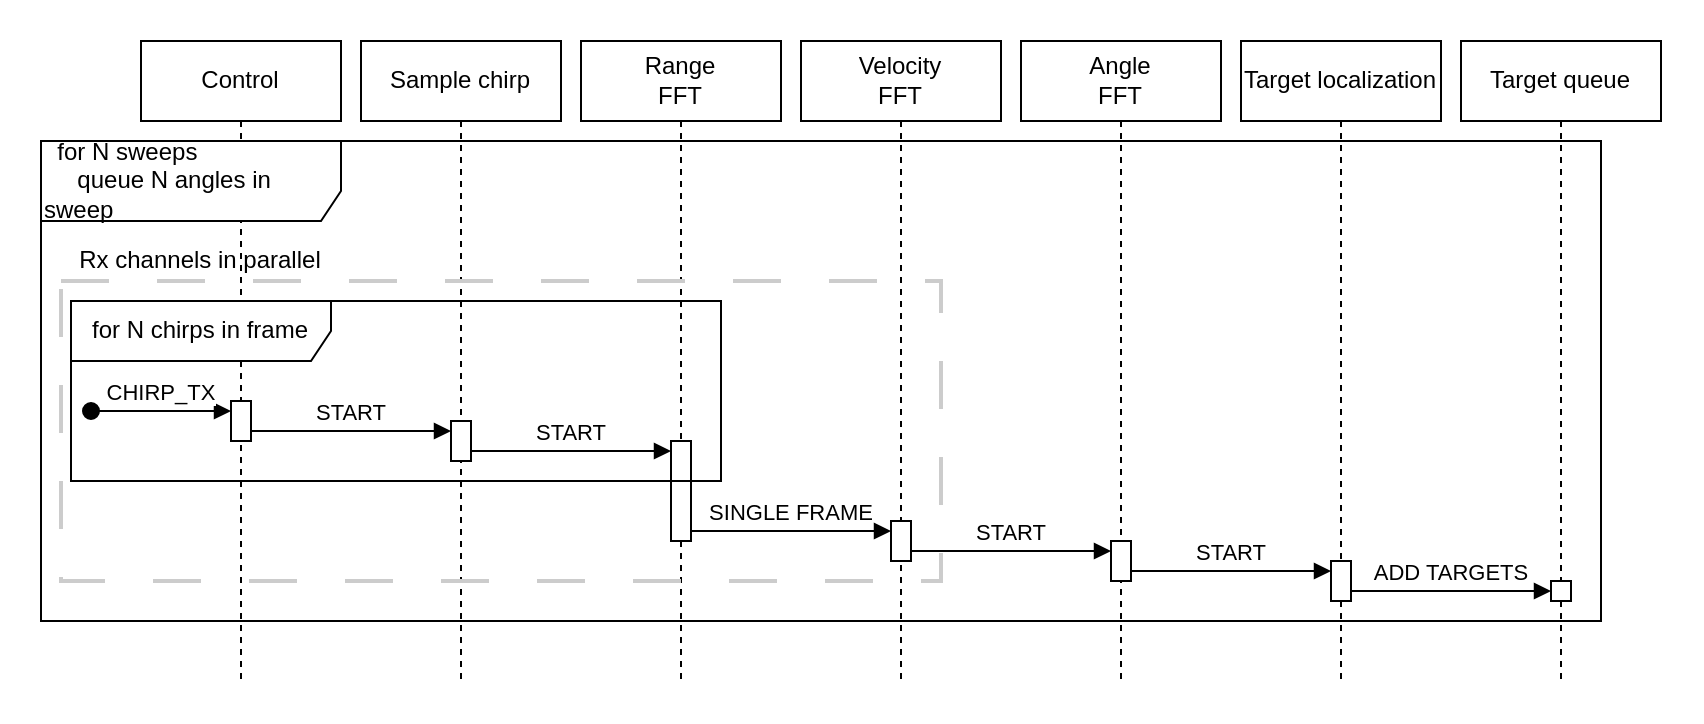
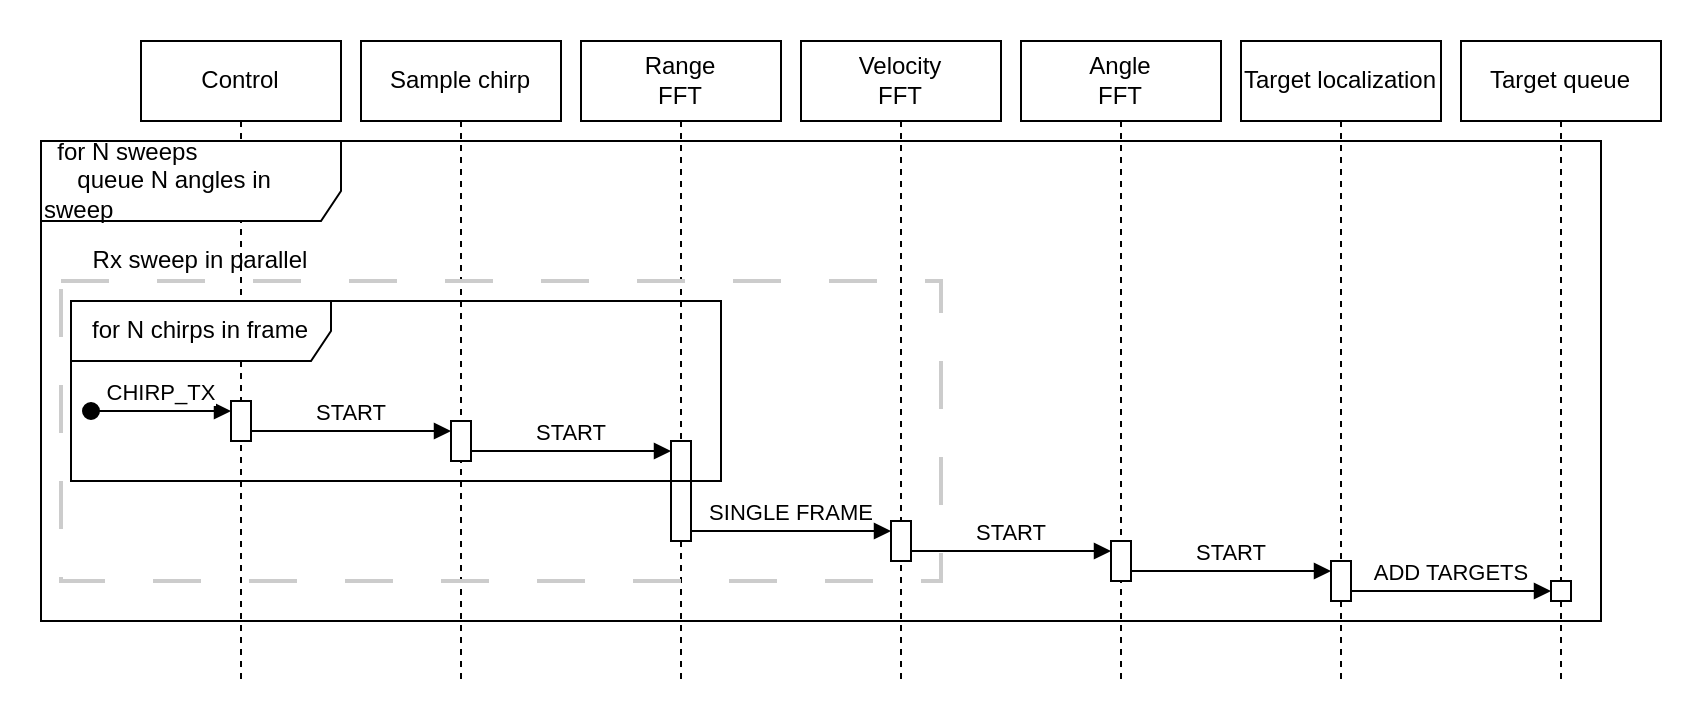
node "Rx channels in parallel": label "Rx channels in parallel" -> "Rx sweep in parallel"
